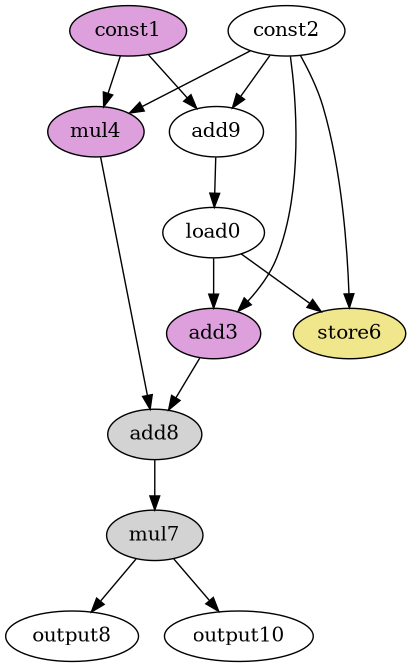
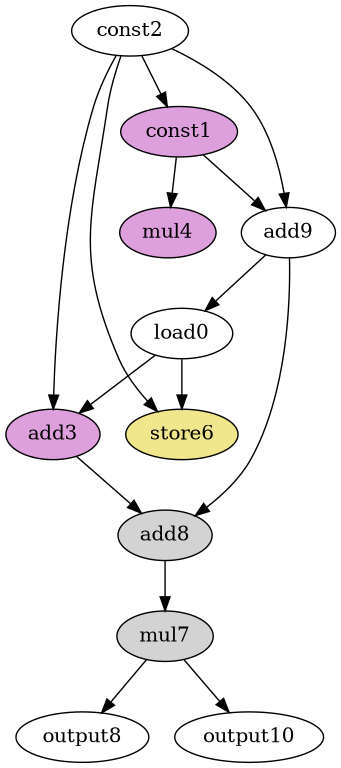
edge "const2" -> "mul4": now "const2" -> "const1"
edge "mul4" -> "add8": now "add9" -> "add8"
